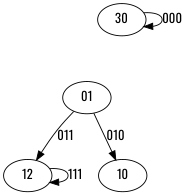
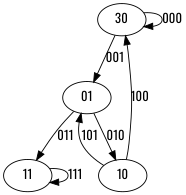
edge "30" -> "01": added, label "001"
edge "10" -> "30": added, label "100"
edge "10" -> "01": added, label "101"
node "12": label "12" -> "11"
